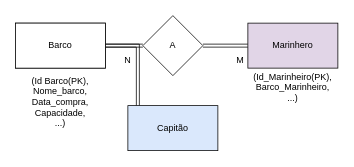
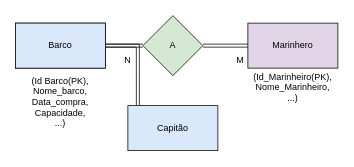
node "Barco": fillcolor #ffffff -> #dae8fc
node "A": fillcolor #ffffff -> #d5e8d4
node "(Id_Marinheiro(PK), Barco_Marinheiro, ...)": label "(Id_Marinheiro(PK), Barco_Marinheiro, ...)" -> "(Id_Marinheiro(PK), Nome_Marinheiro, ...)"
